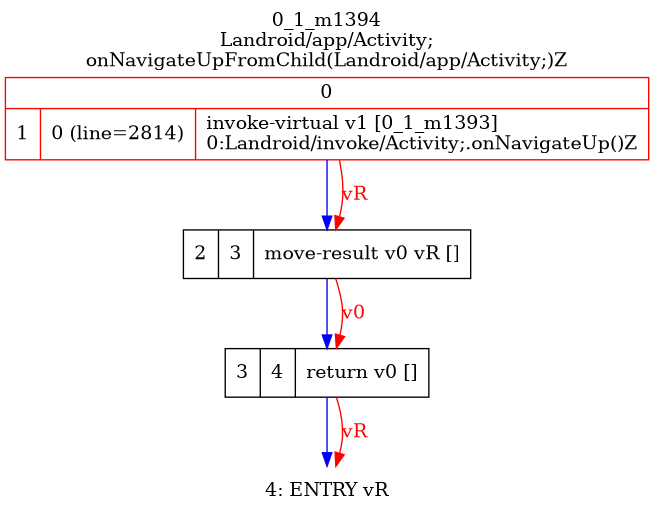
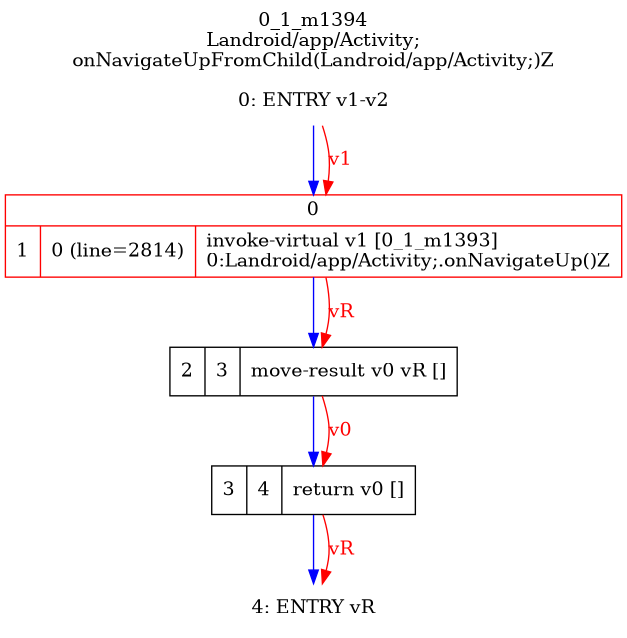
node "0: ENTRY v1-v2": added
node "0": text "0:Landroid/invoke/Activity;.onNavigateUp()Z" -> "0:Landroid/app/Activity;.onNavigateUp()Z"
